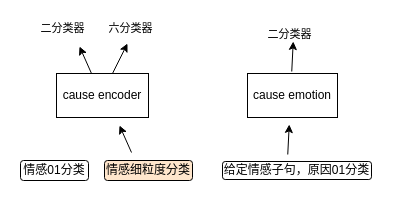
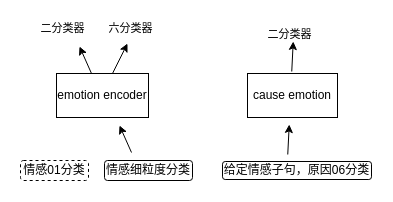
node "cause encoder": label "cause encoder" -> "emotion encoder"
node "情感01分类": style solid -> dashed
node "情感细粒度分类": fillcolor #ffe6cc -> #ffffff
node "给定情感子句，原因01分类": label "给定情感子句，原因01分类" -> "给定情感子句，原因06分类"
